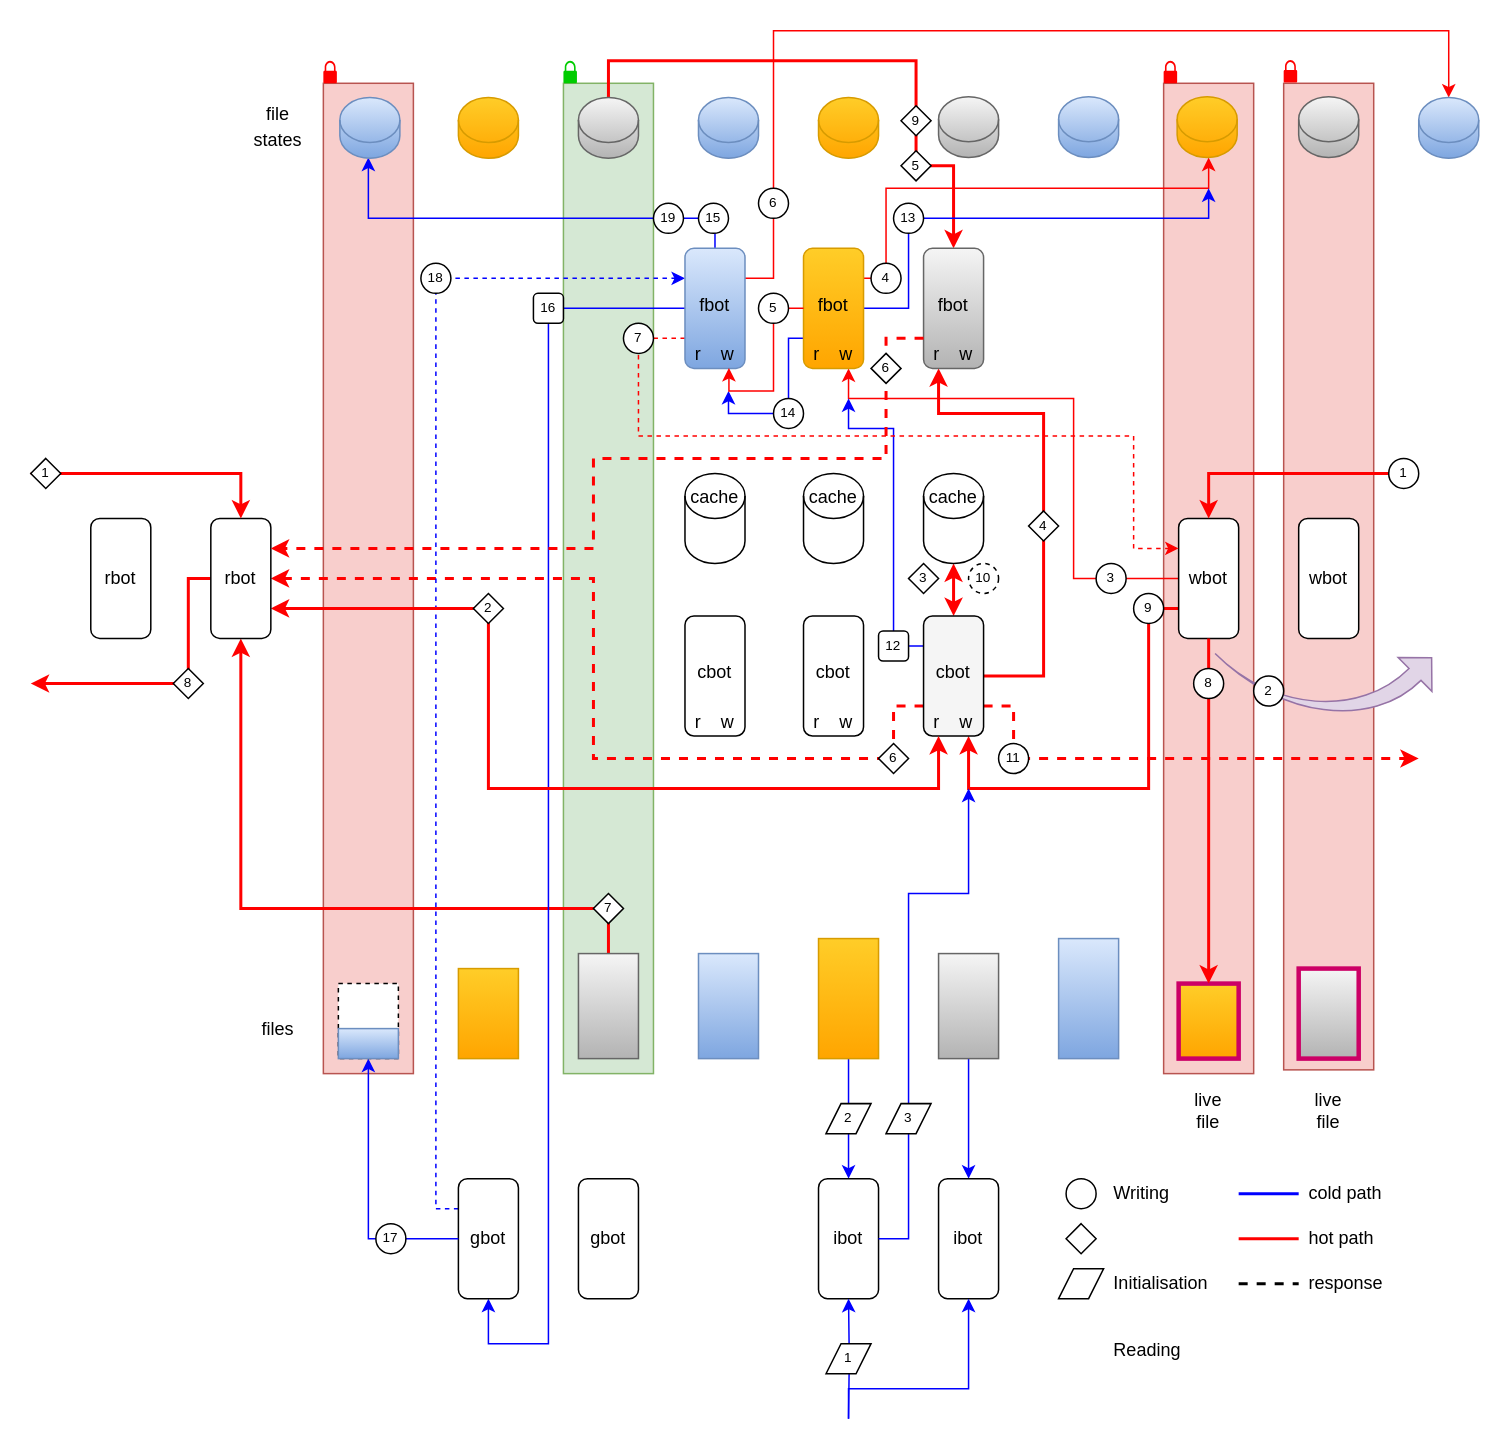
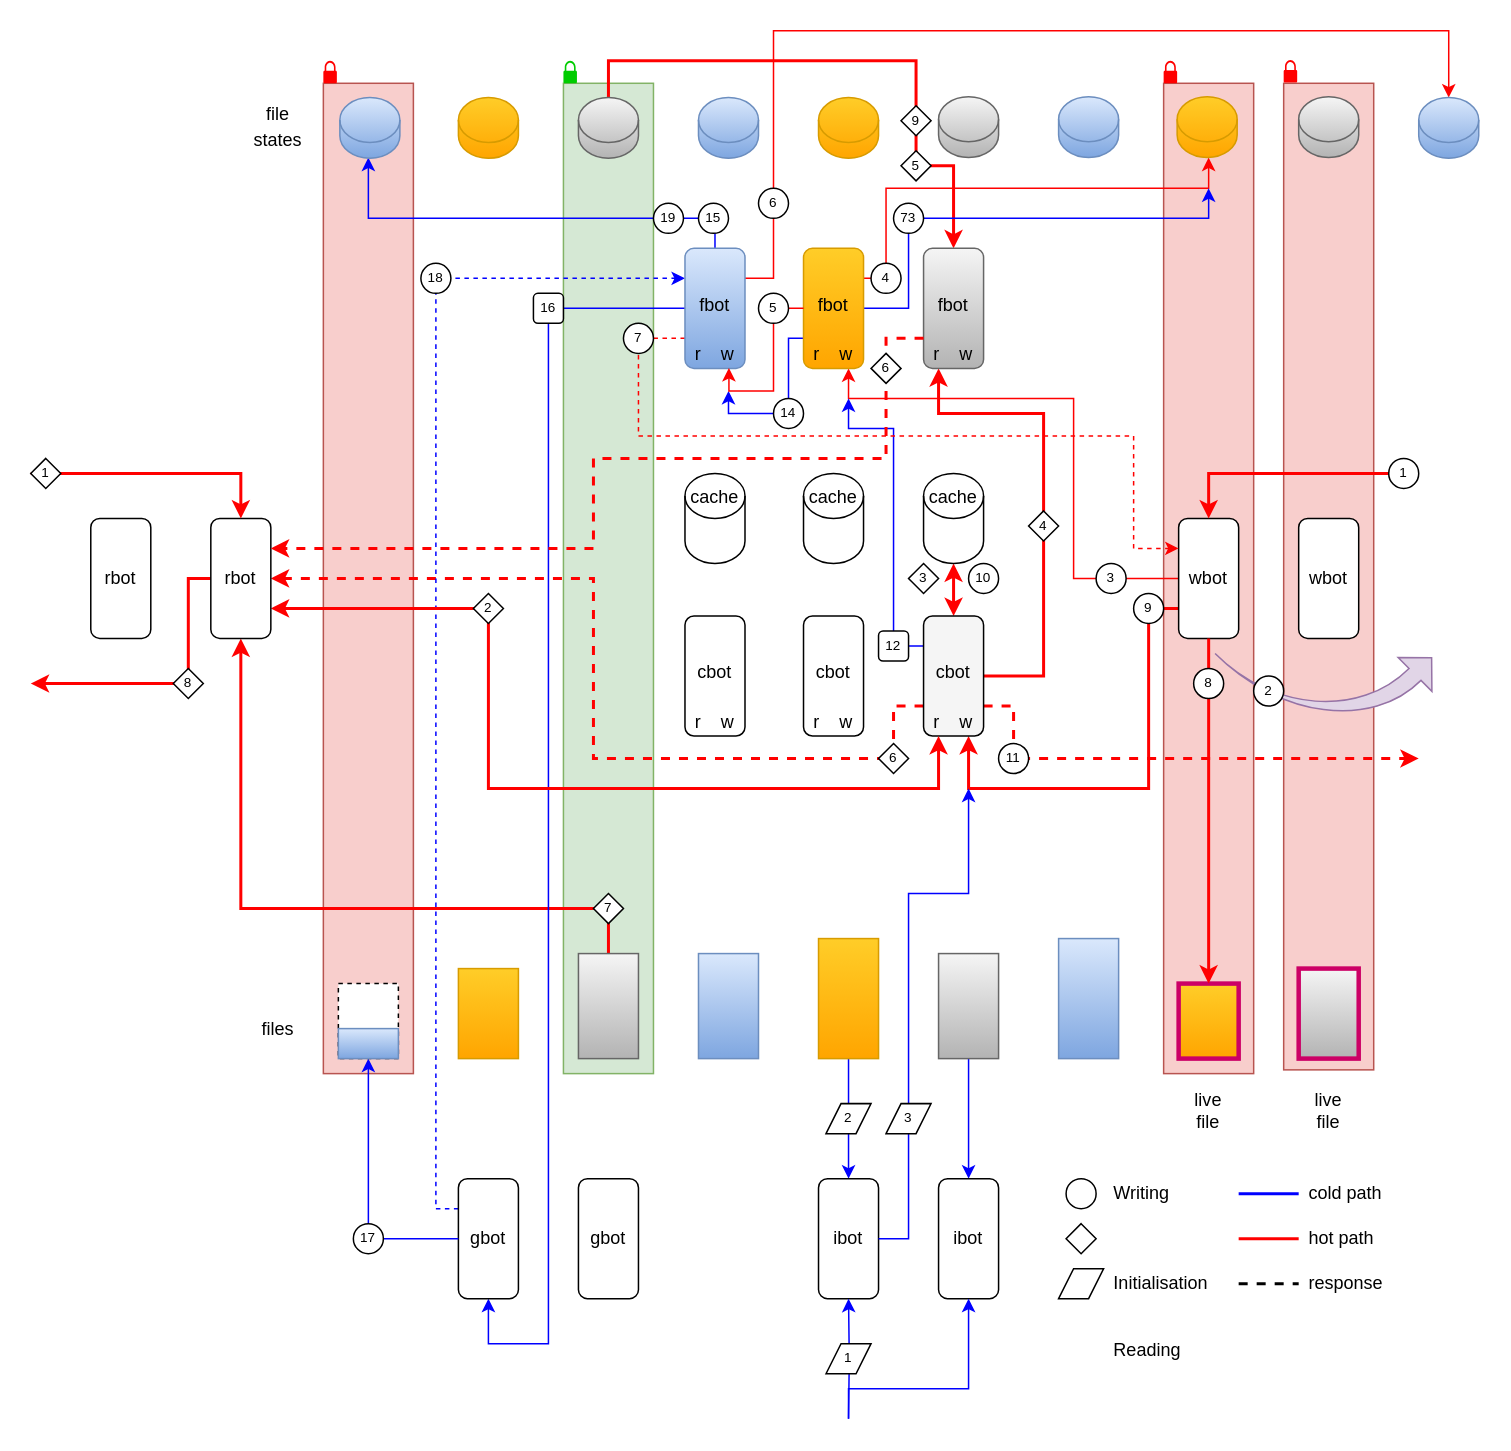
node "13": label "13" -> "73"
node "10": style dashed -> solid
node "17": moved (391, 1238) -> (368, 1238)
